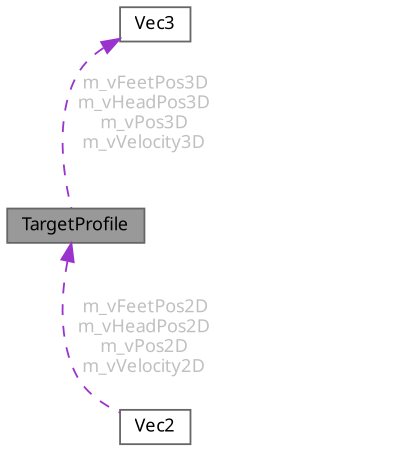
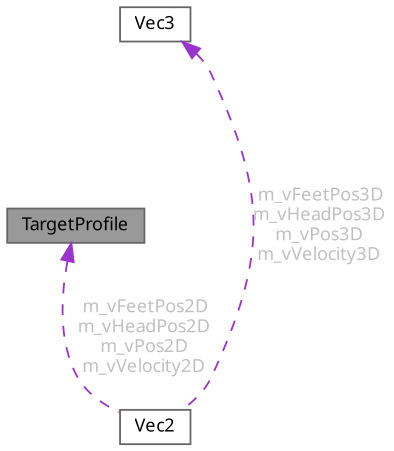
edge "TargetProfile" -> "Vec3": now "Vec2" -> "Vec3"
